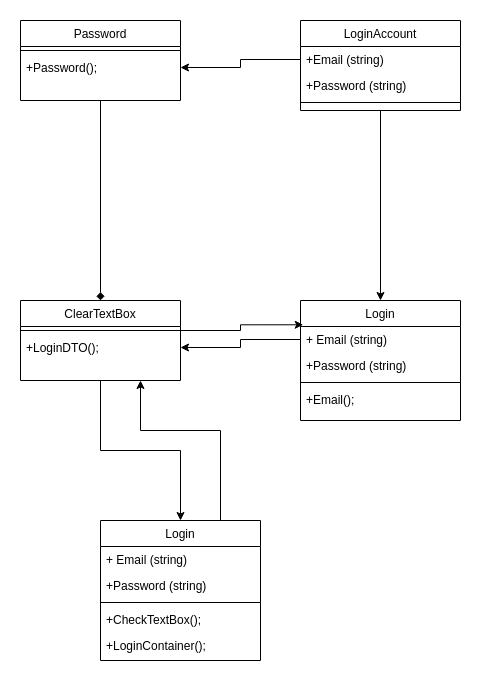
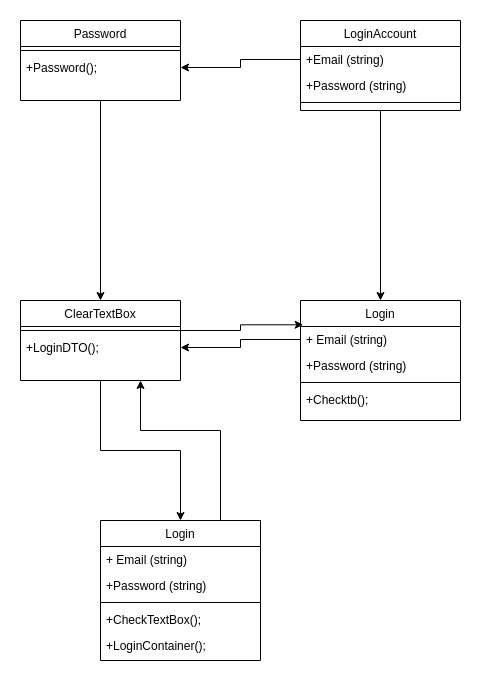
edge "Password" -> "ClearTextBox": arrowhead diamond -> classic
node "+Email();": label "+Email();" -> "+Checktb();"
